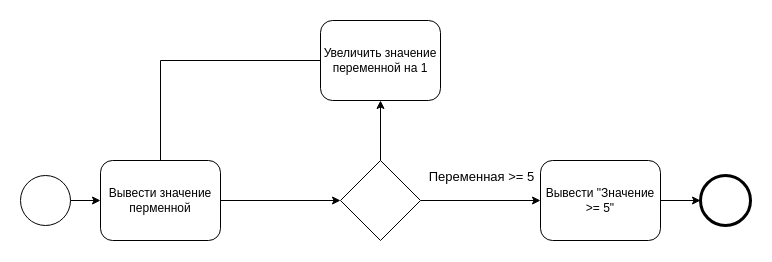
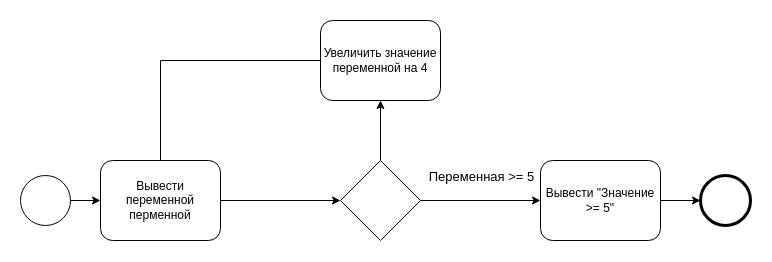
node "Увеличить значение переменной на 1": label "Увеличить значение переменной на 1" -> "Увеличить значение переменной на 4"
node "Вывести значение перменной": label "Вывести значение перменной" -> "Вывести переменной перменной"
